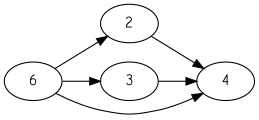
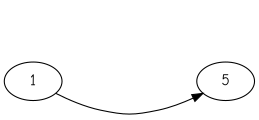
node "2": removed
node "6": label "6" -> "1"
node "3": removed
node "4": label "4" -> "5"
